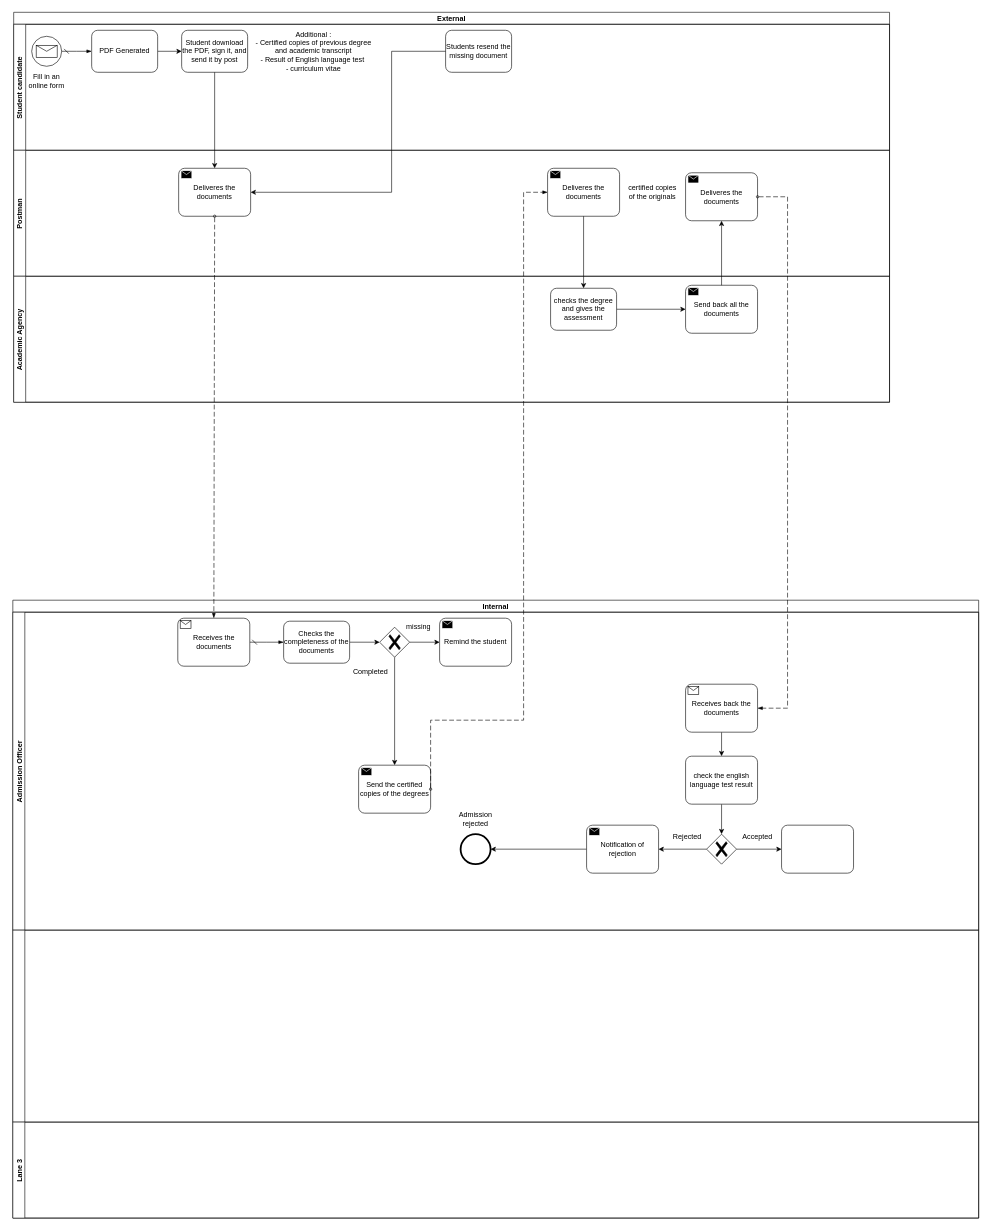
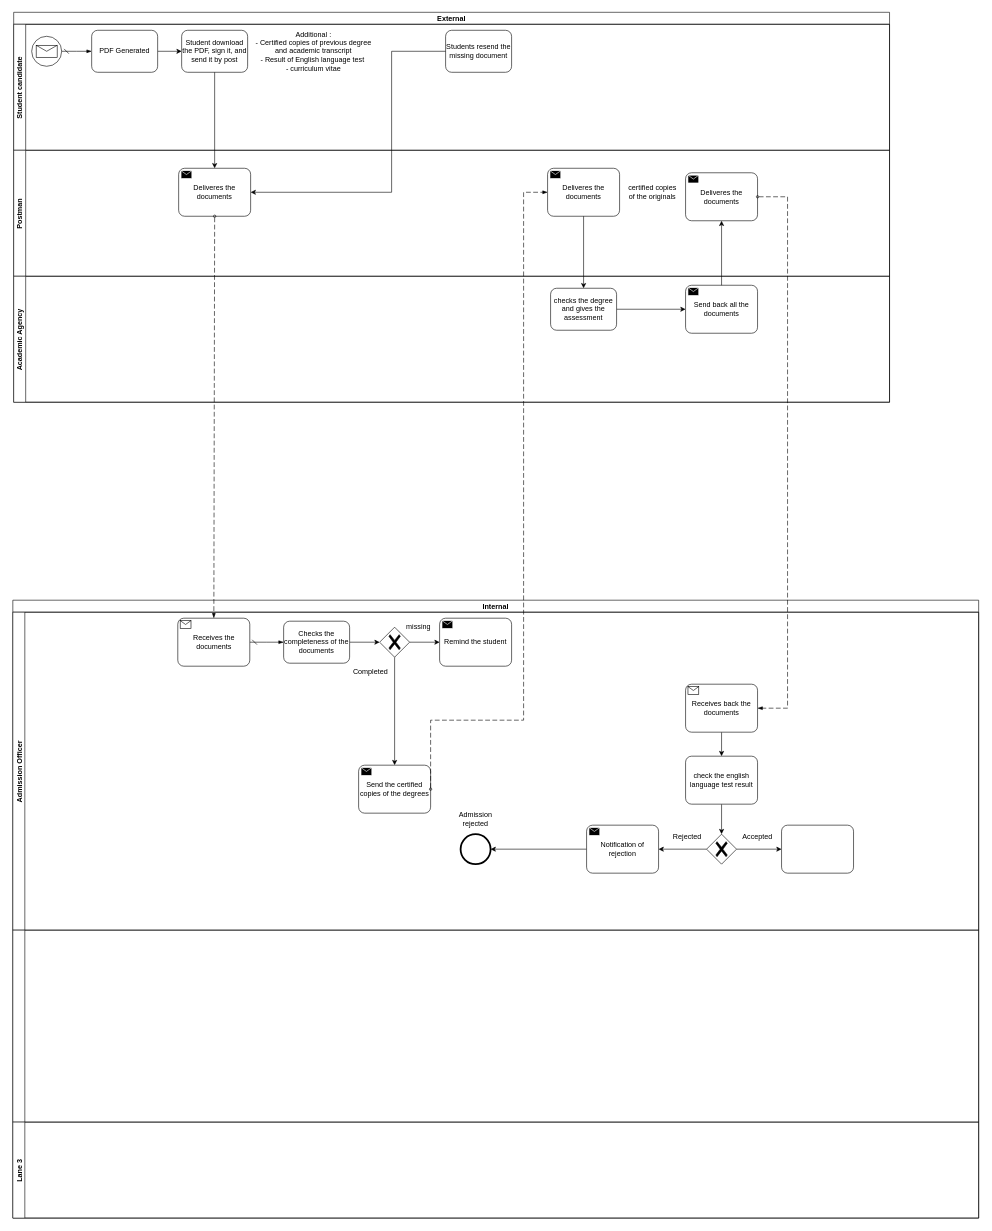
node "Fill in an online form": removed
